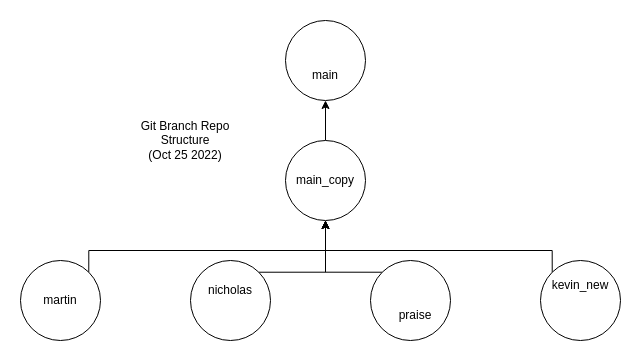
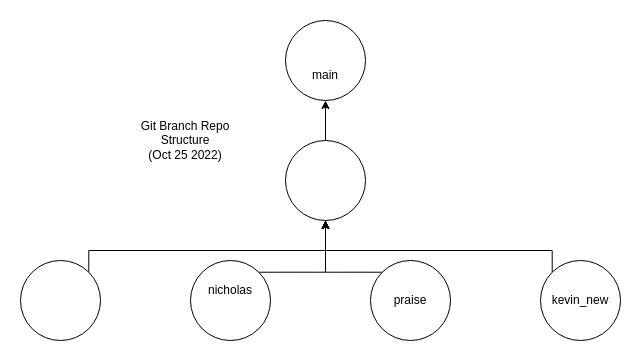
node "main_copy": removed
node "kevin_new": moved (581, 286) -> (581, 301)
node "martin": removed
node "praise": moved (416, 316) -> (411, 301)
